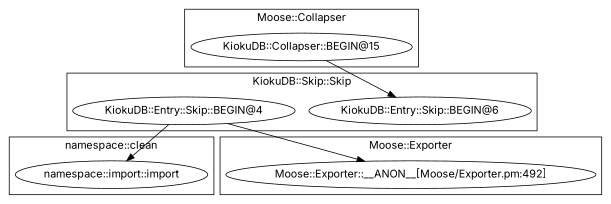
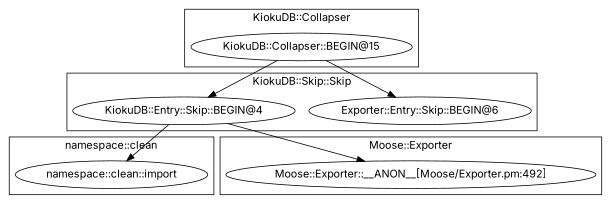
cluster "Moose::Collapser": label "Moose::Collapser" -> "KiokuDB::Collapser"
edge "KiokuDB::Collapser::BEGIN@15" -> "KiokuDB::Entry::Skip::BEGIN@4": added
node "KiokuDB::Entry::Skip::BEGIN@6": label "KiokuDB::Entry::Skip::BEGIN@6" -> "Exporter::Entry::Skip::BEGIN@6"
node "namespace::import::import": label "namespace::import::import" -> "namespace::clean::import"
